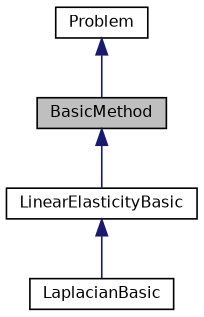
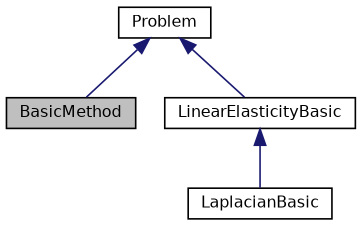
edge "LinearElasticityBasic" -> "BasicMethod": now "LinearElasticityBasic" -> "Problem"
